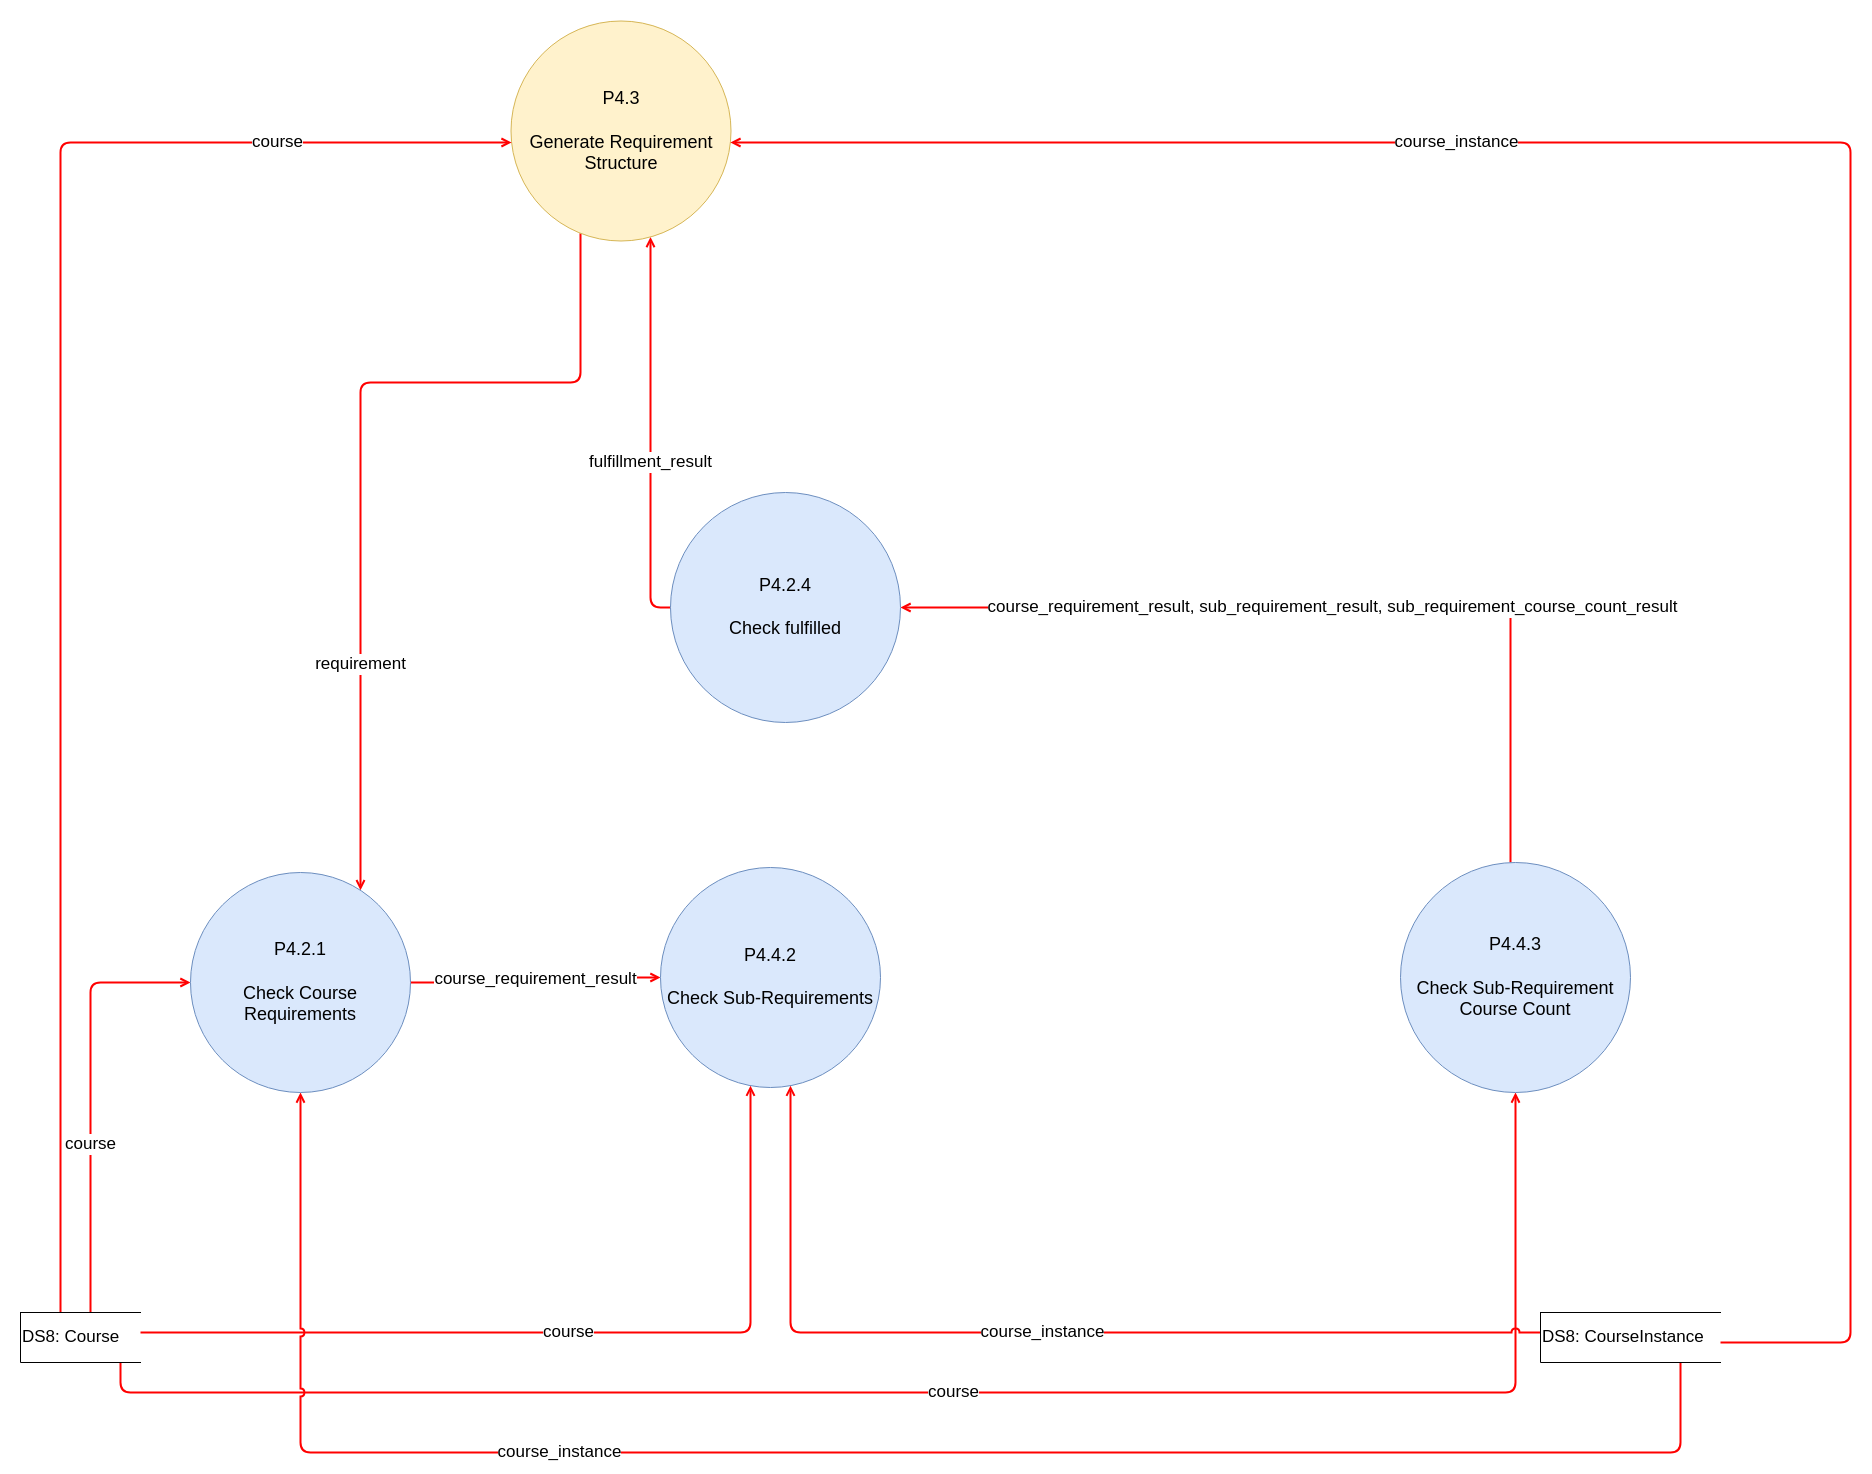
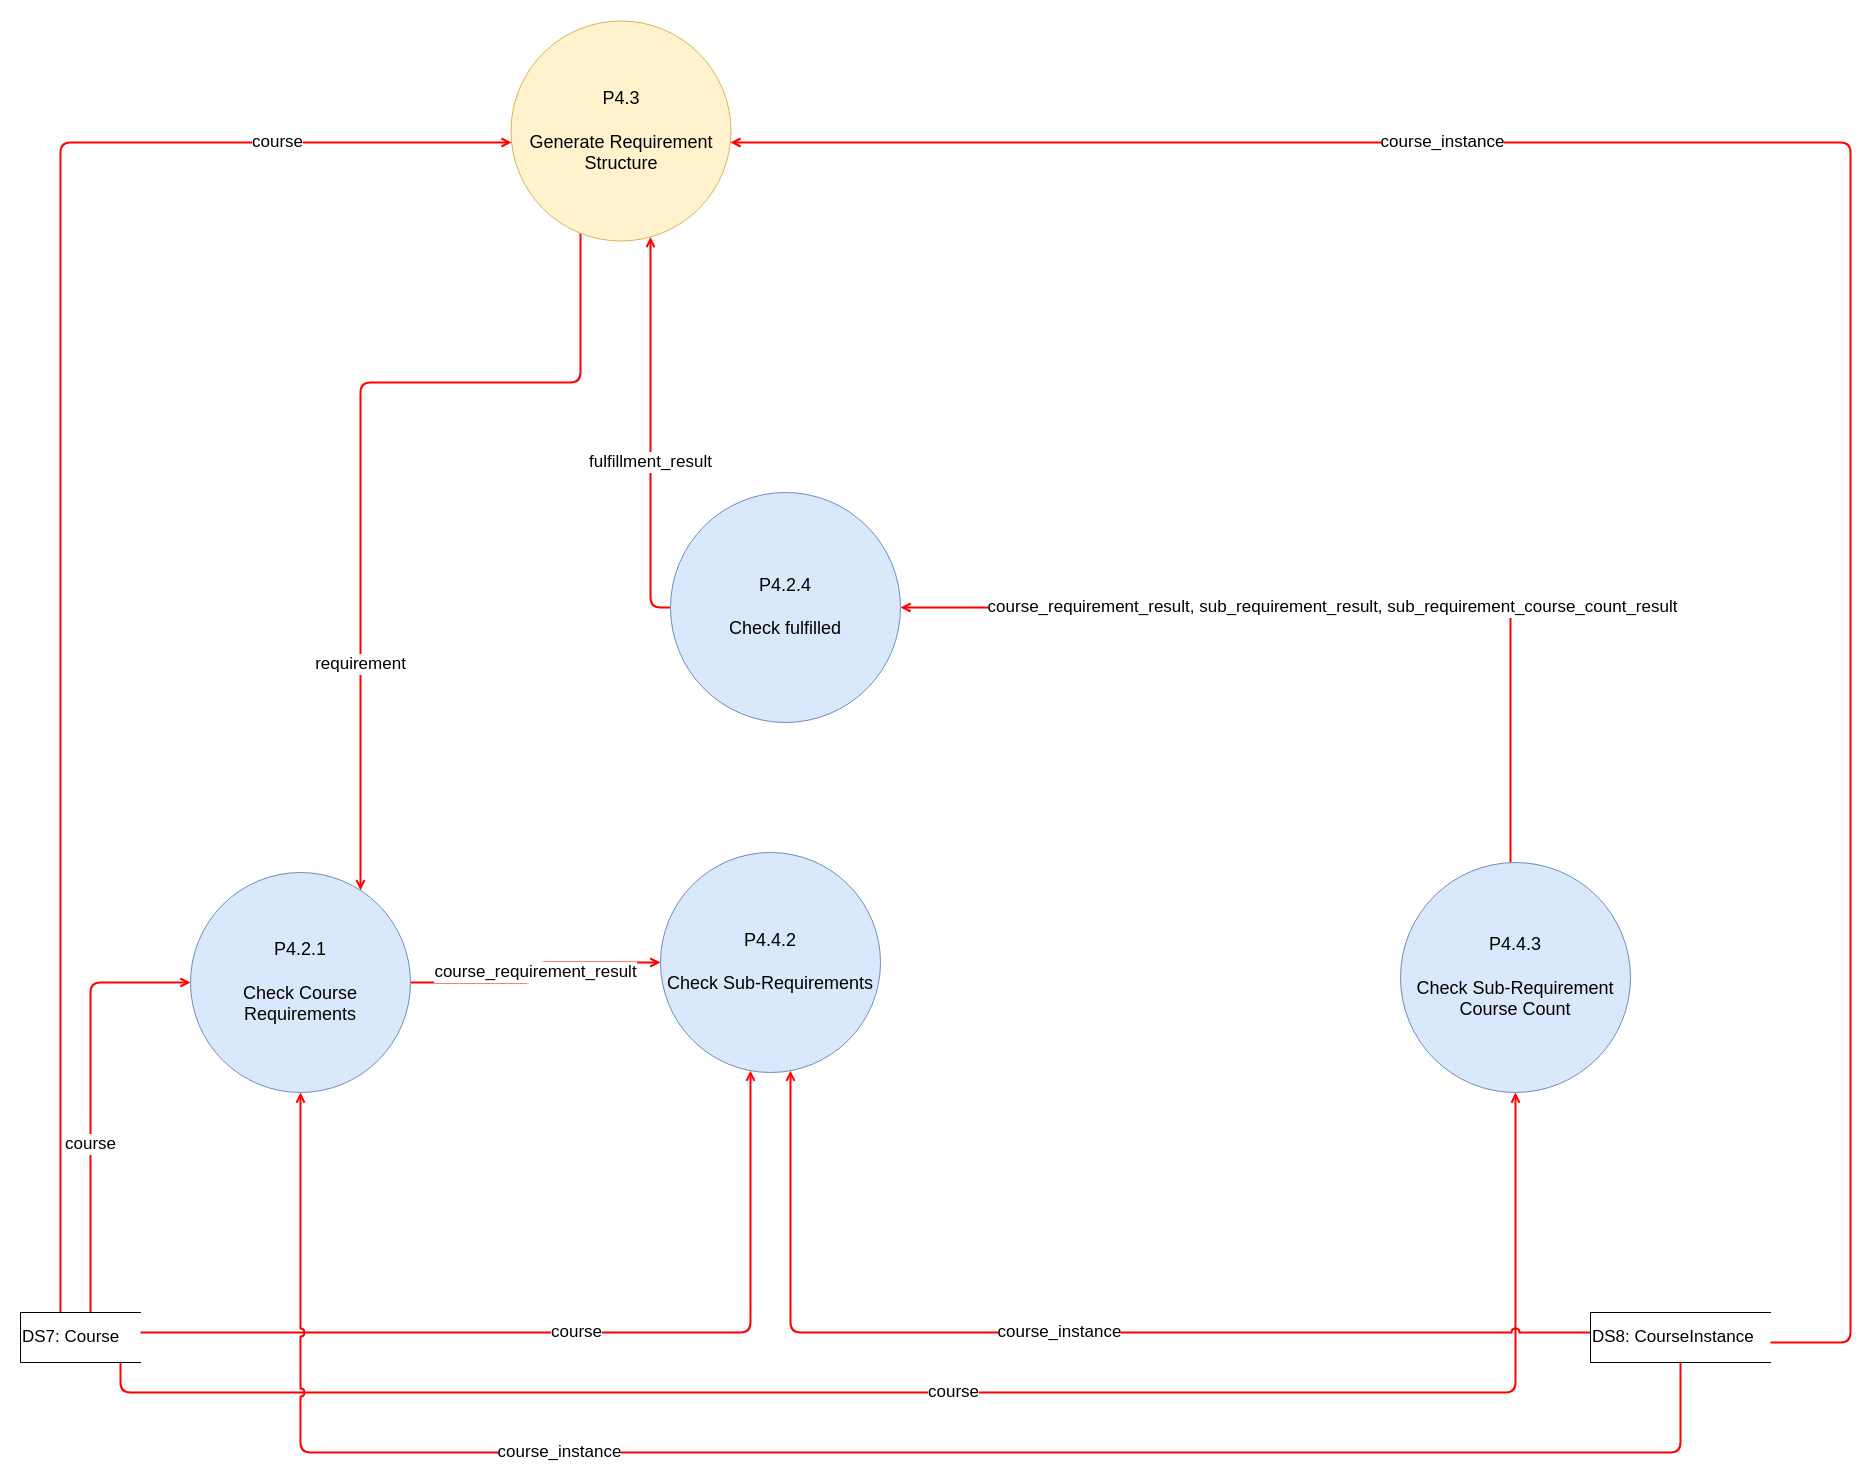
node "P4.4.2 Check Sub-Requirements": moved (771, 978) -> (771, 963)
node "DS8: Course": label "DS8: Course" -> "DS7: Course"
node "DS8: CourseInstance": moved (1631, 1338) -> (1681, 1338)
